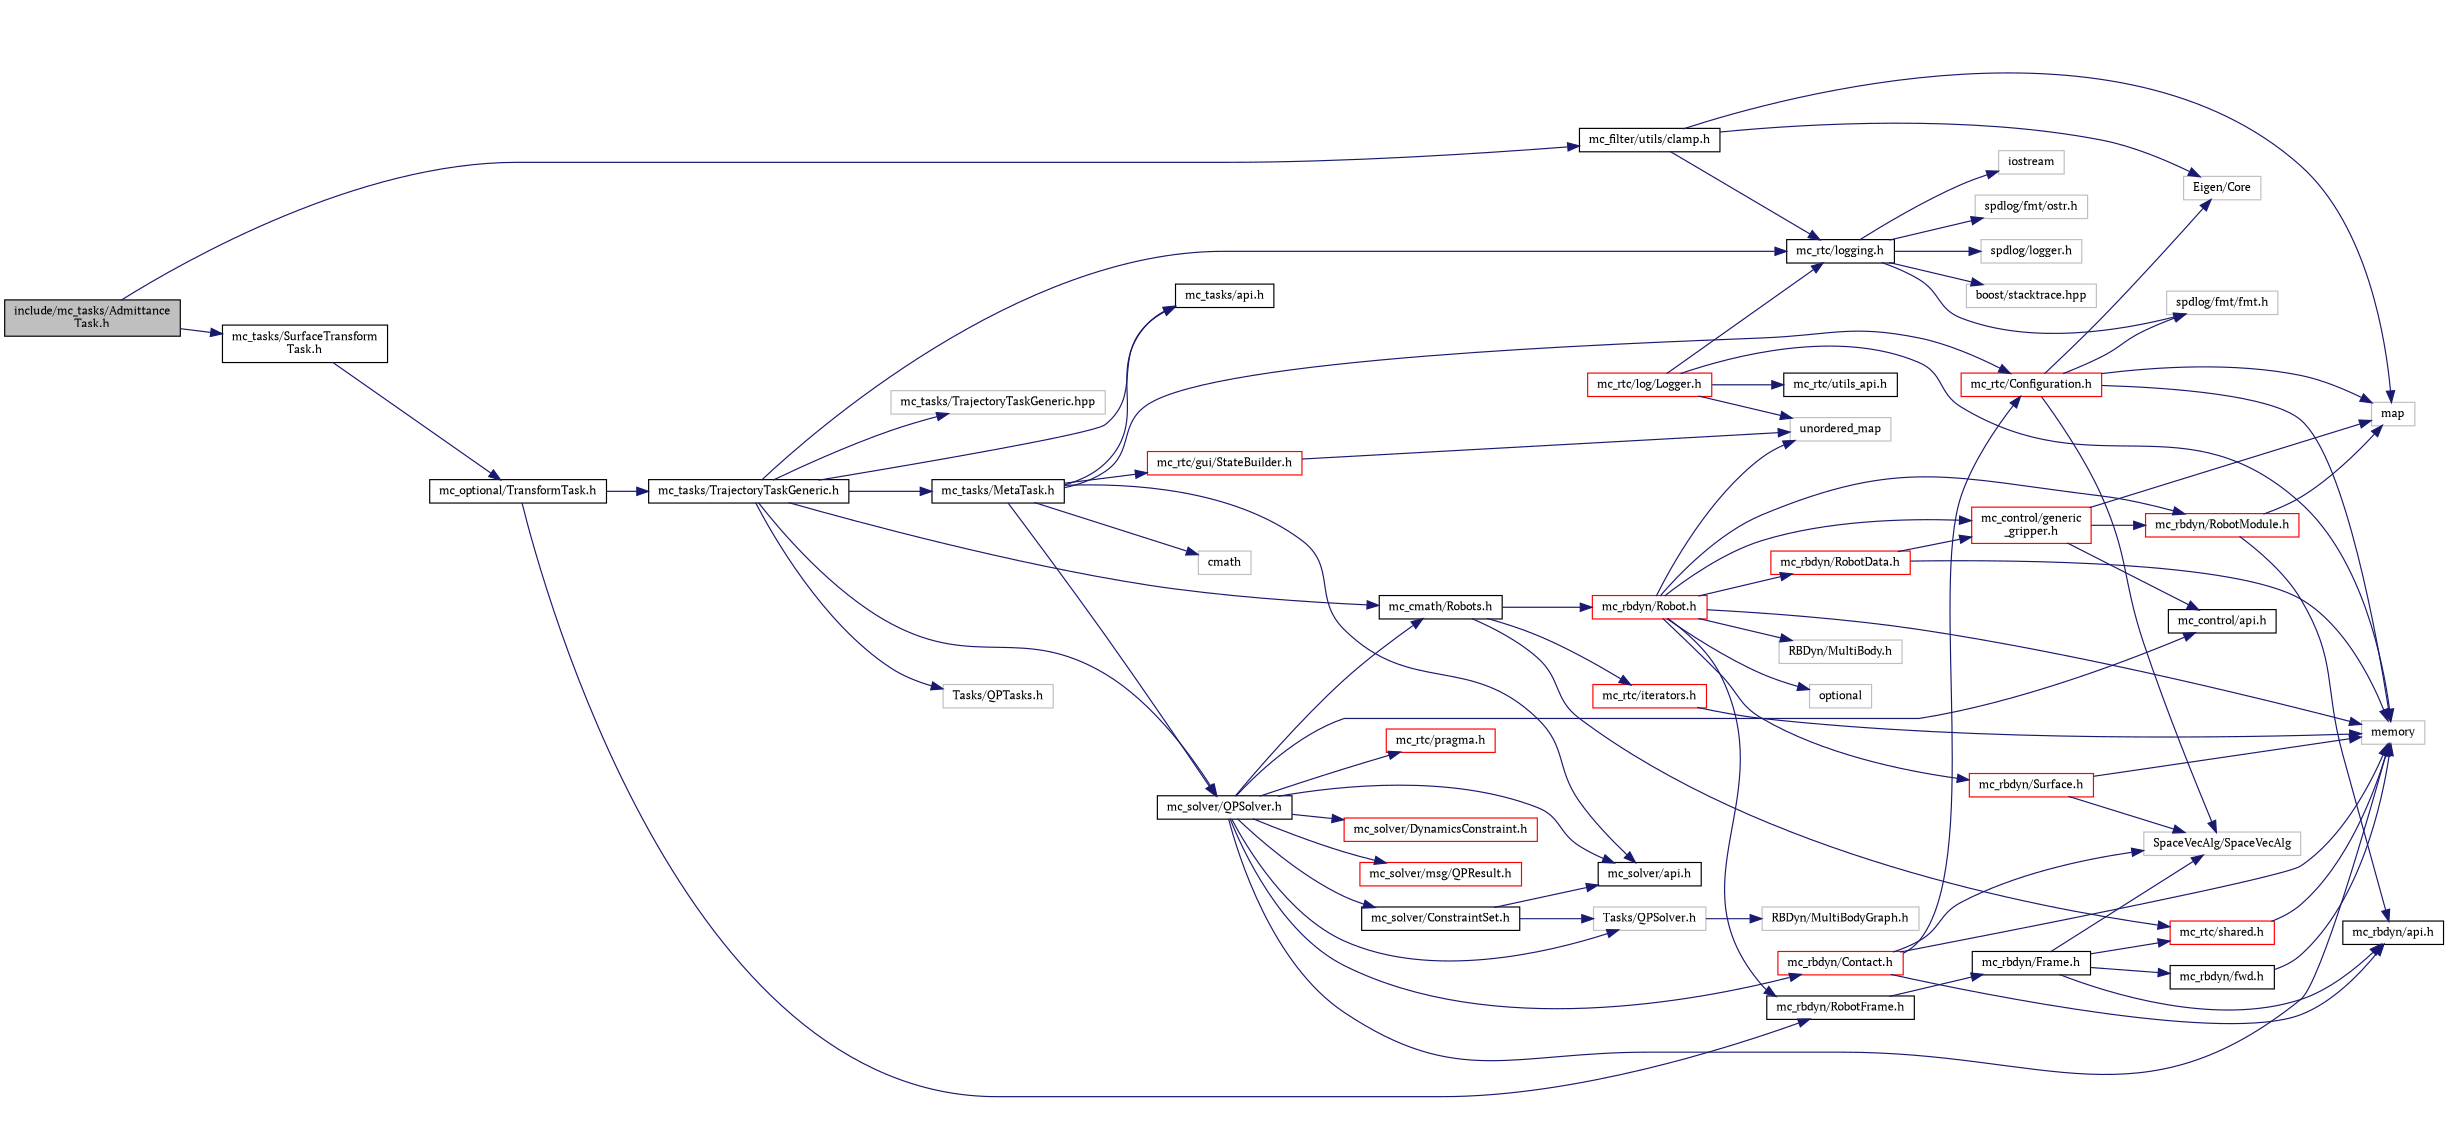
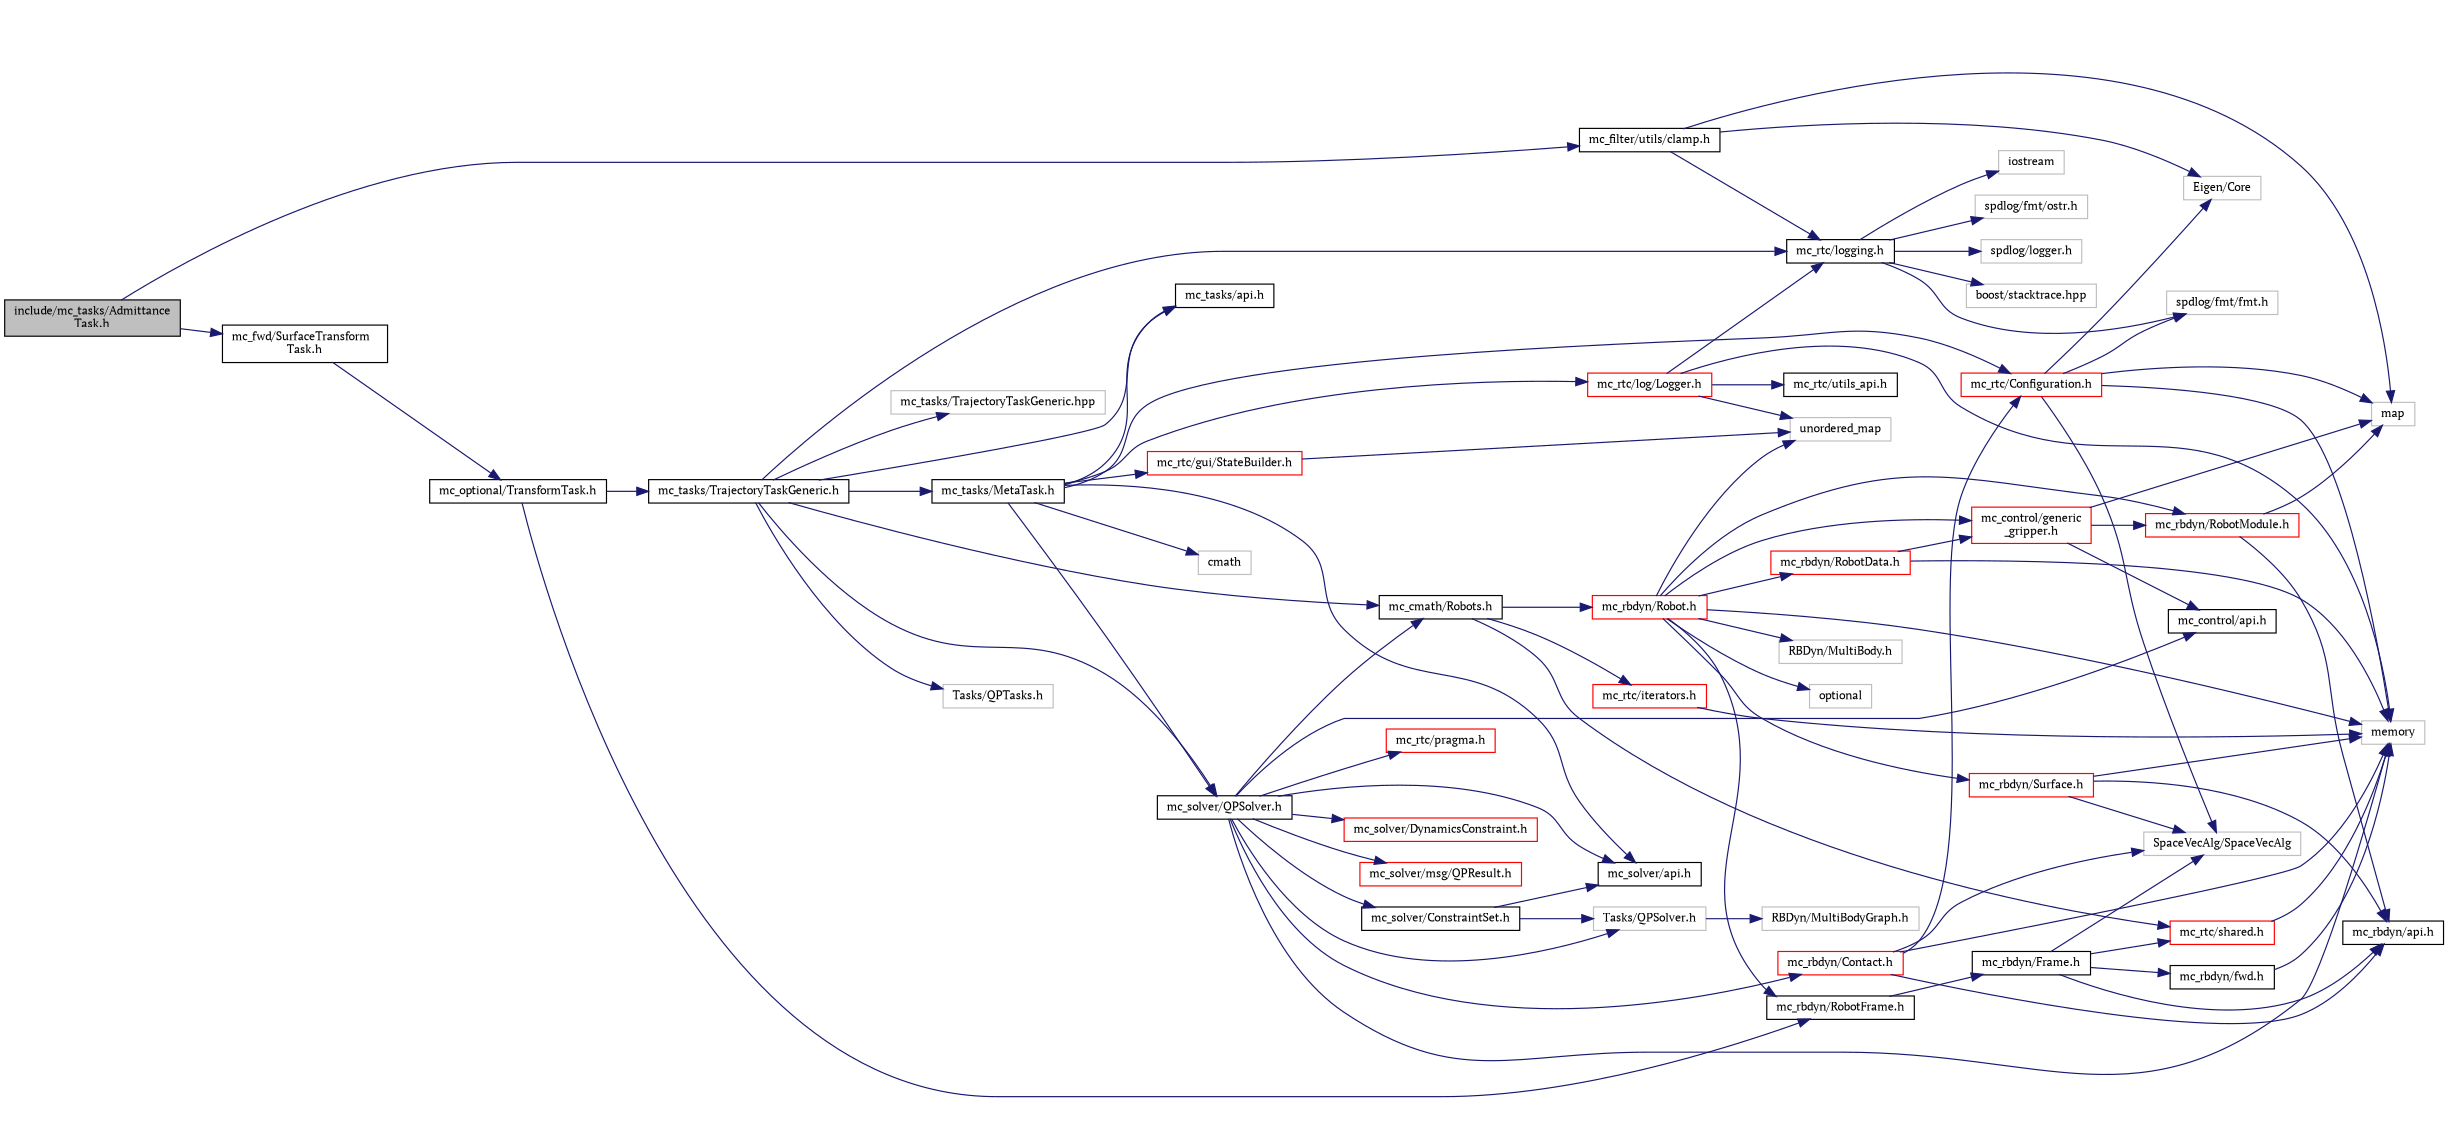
node "mc_tasks/SurfaceTransform Task.h": label "mc_tasks/SurfaceTransform Task.h" -> "mc_fwd/SurfaceTransform Task.h"
edge "mc_tasks/MetaTask.h" -> "mc_rtc/log/Logger.h": added
edge "mc_rbdyn/Surface.h" -> "mc_rbdyn/api.h": added
